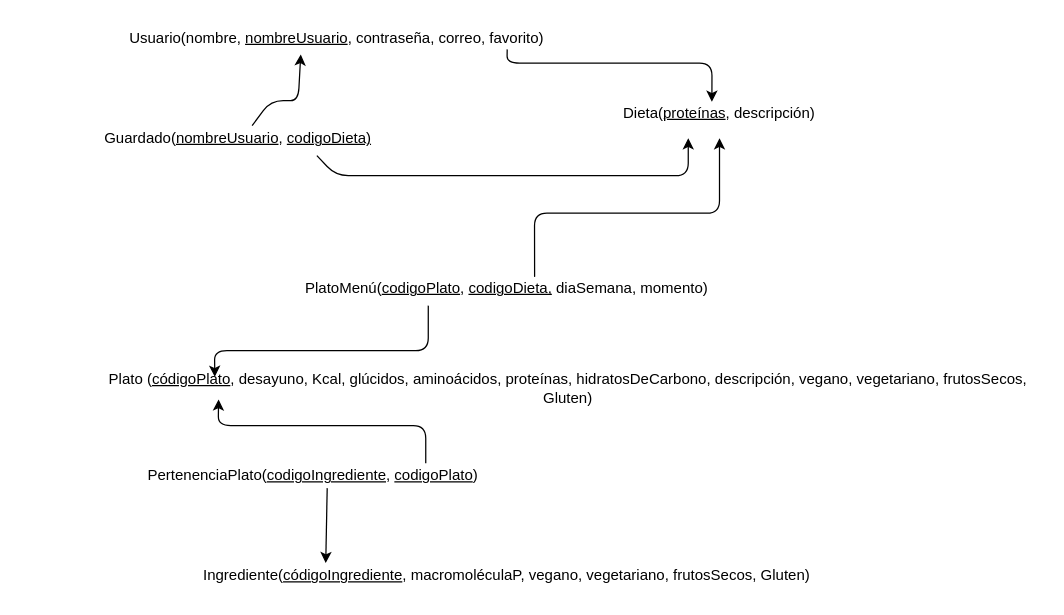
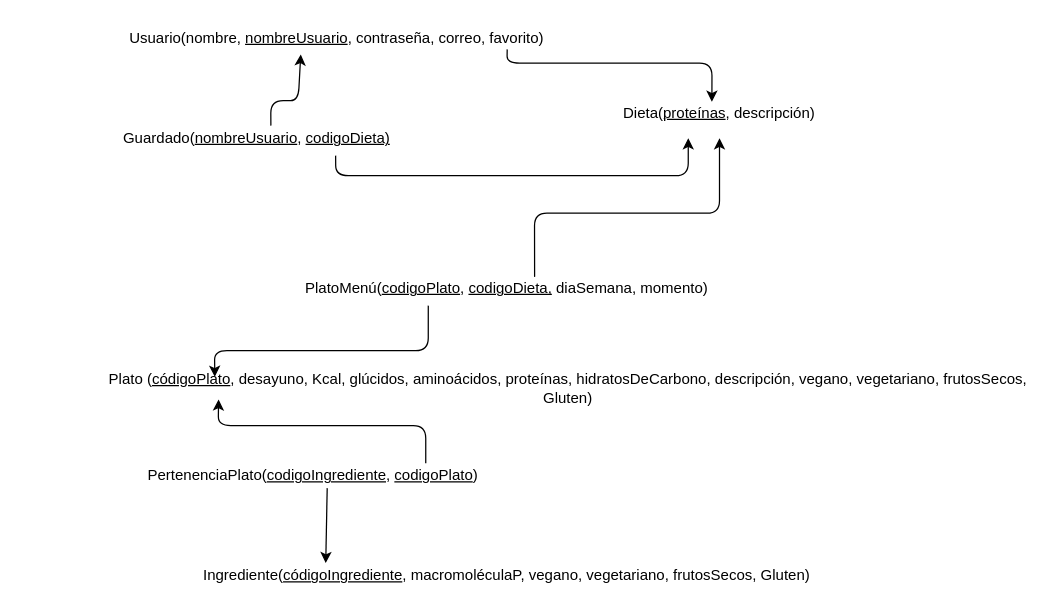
node "Guardado(nombreUsuario, codigoDieta)": moved (238, 138) -> (257, 138)
